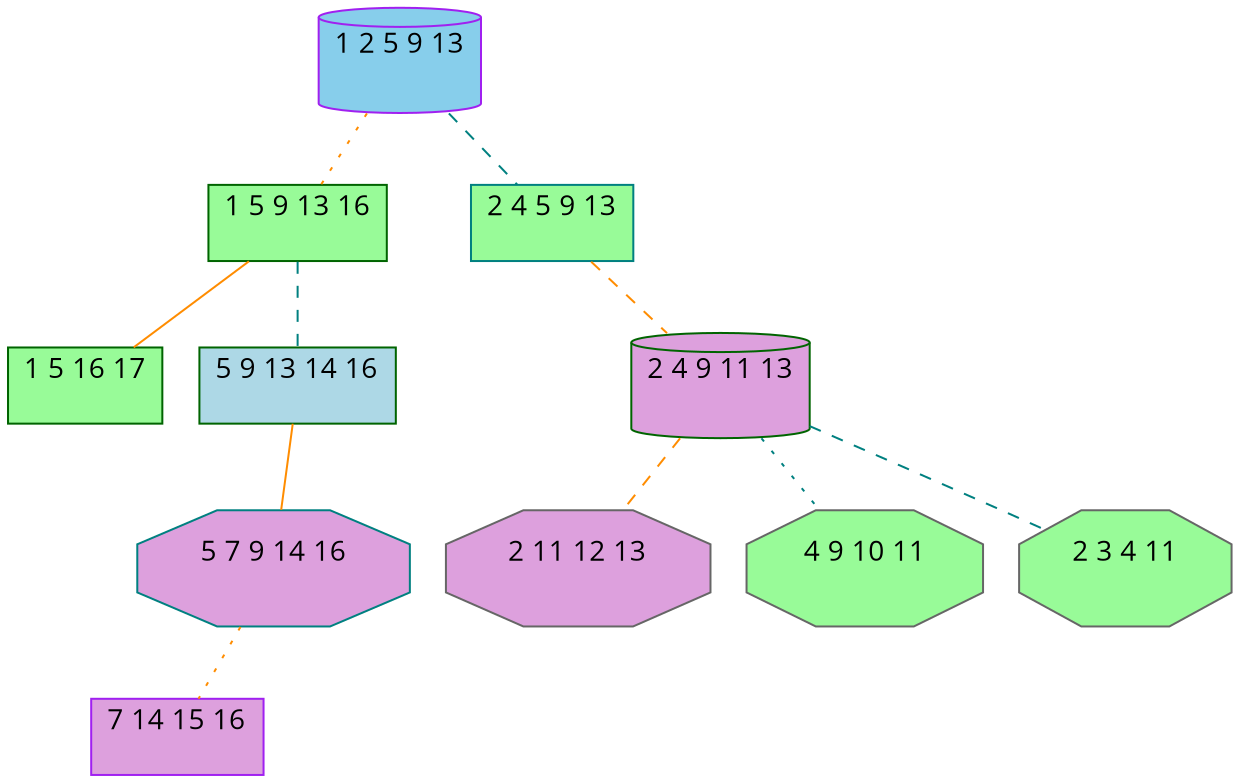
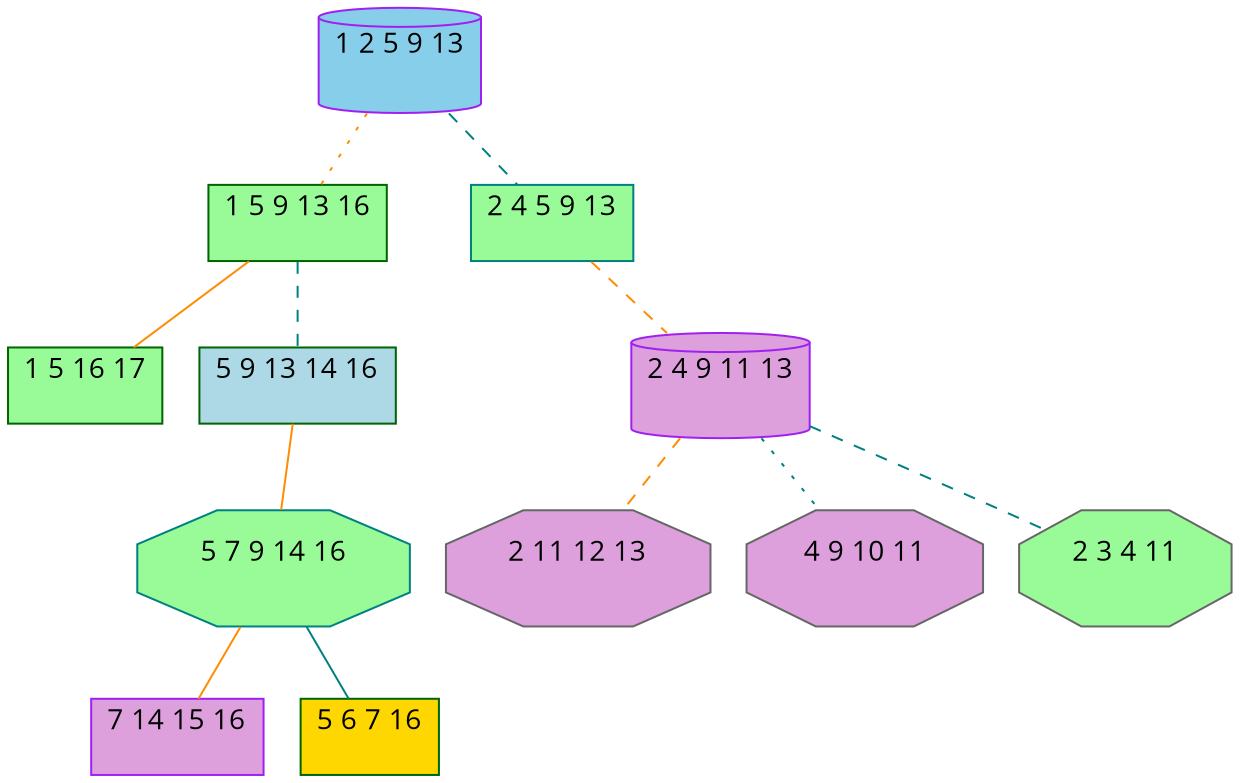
node "2 4 9 11 13": color darkgreen -> purple
node "5 7 9 14 16": fillcolor plum -> palegreen
node "4 9 10 11": fillcolor palegreen -> plum
edge "5 7 9 14 16" -- "7 14 15 16": style dotted -> solid
node "5 6 7 16": added
